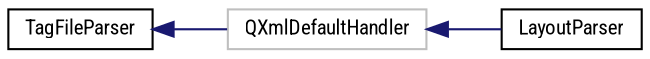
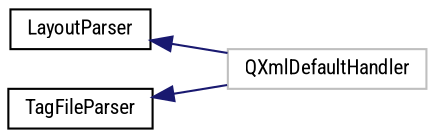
edge "LayoutParser" -> "QXmlDefaultHandler": reversed
